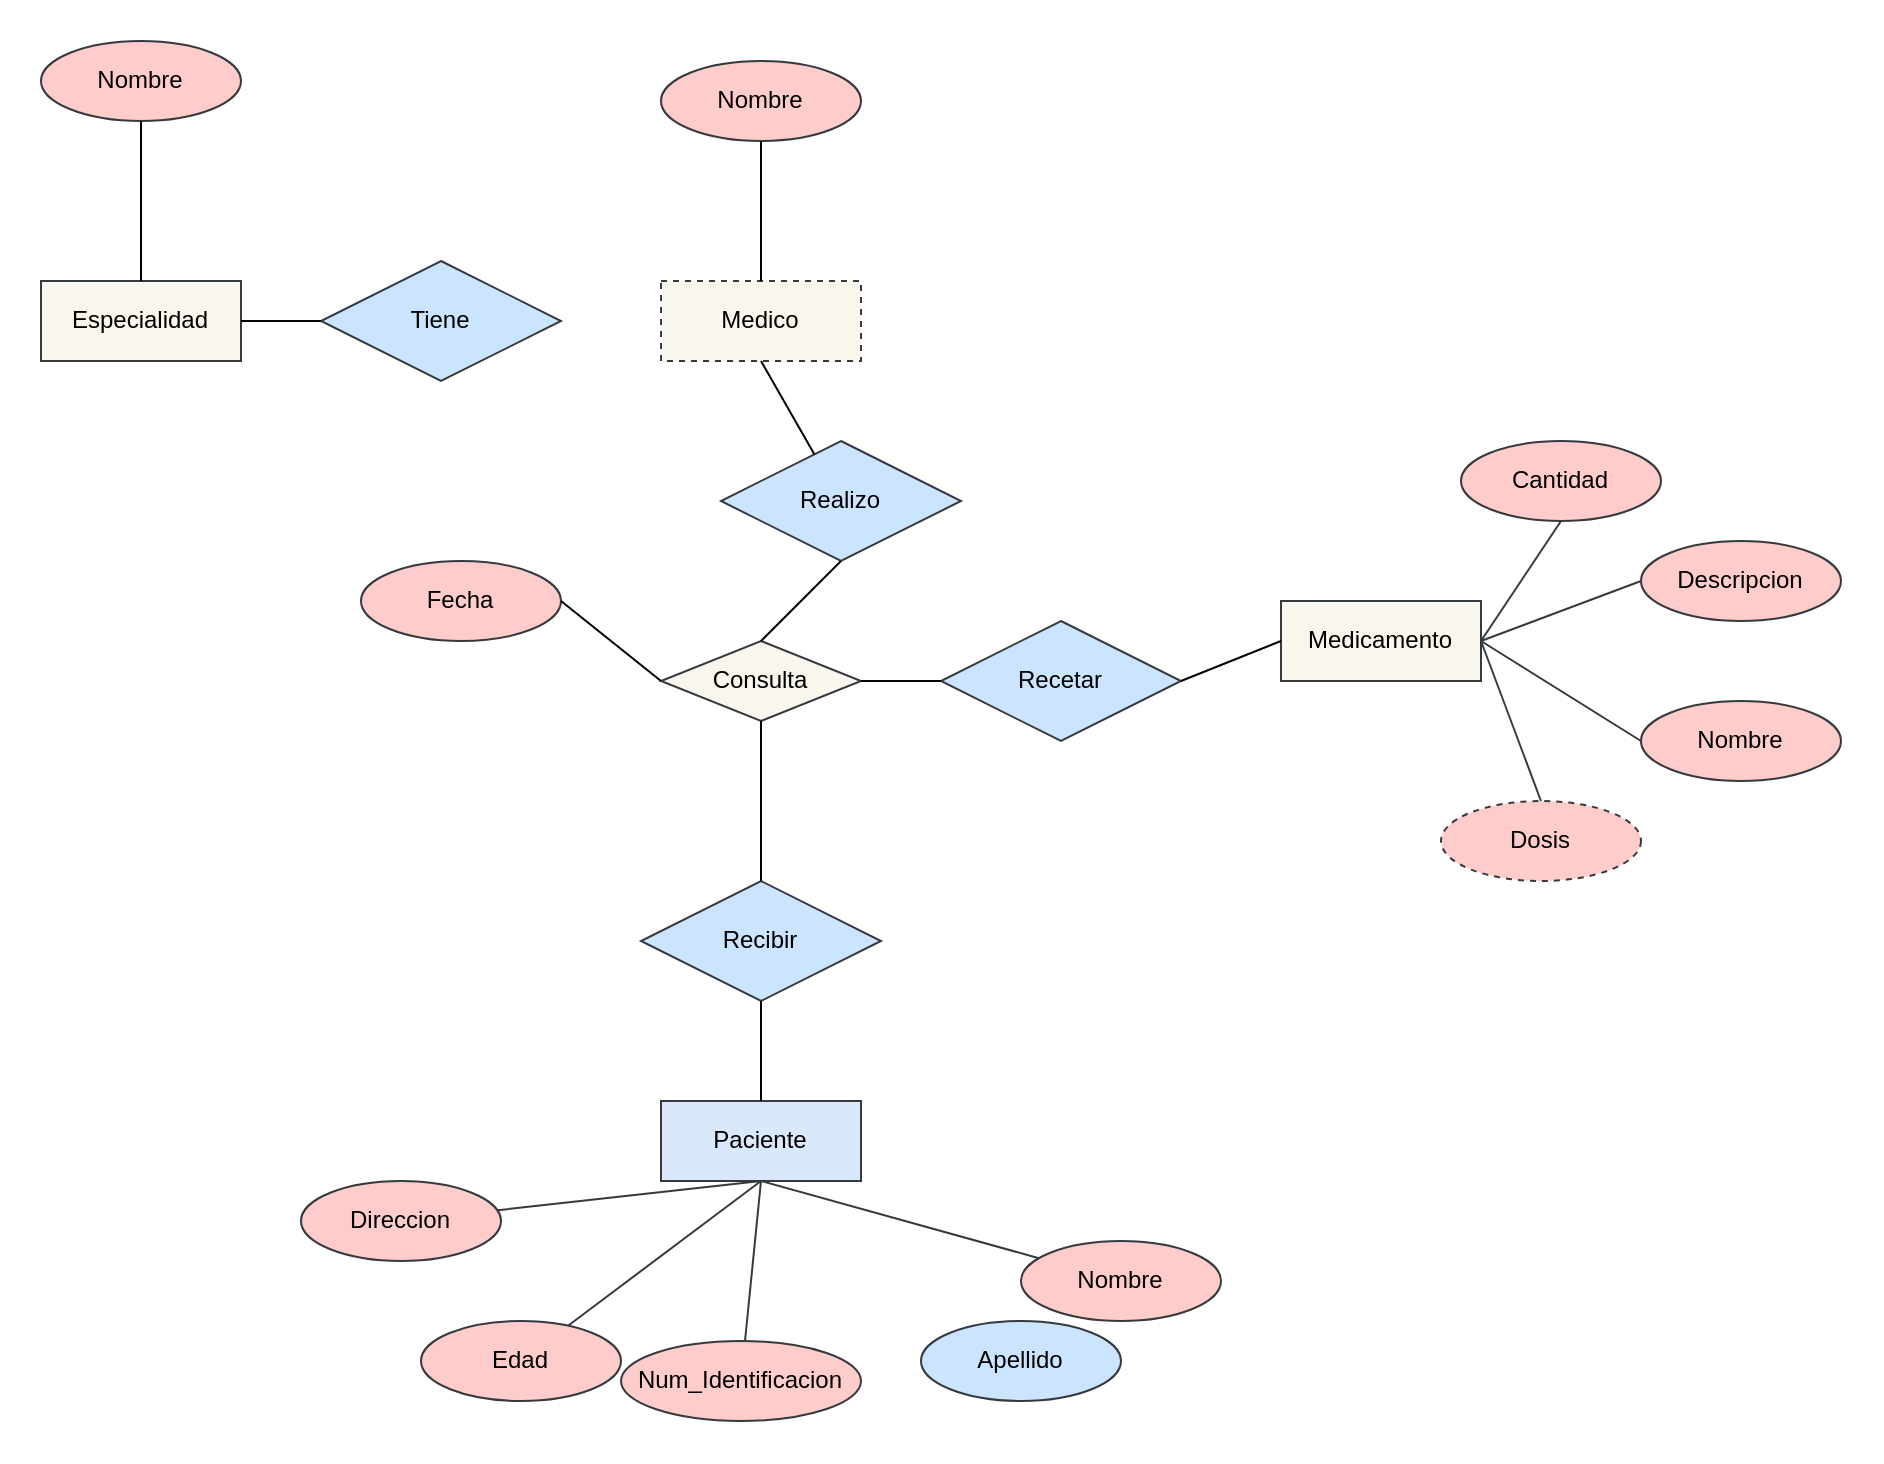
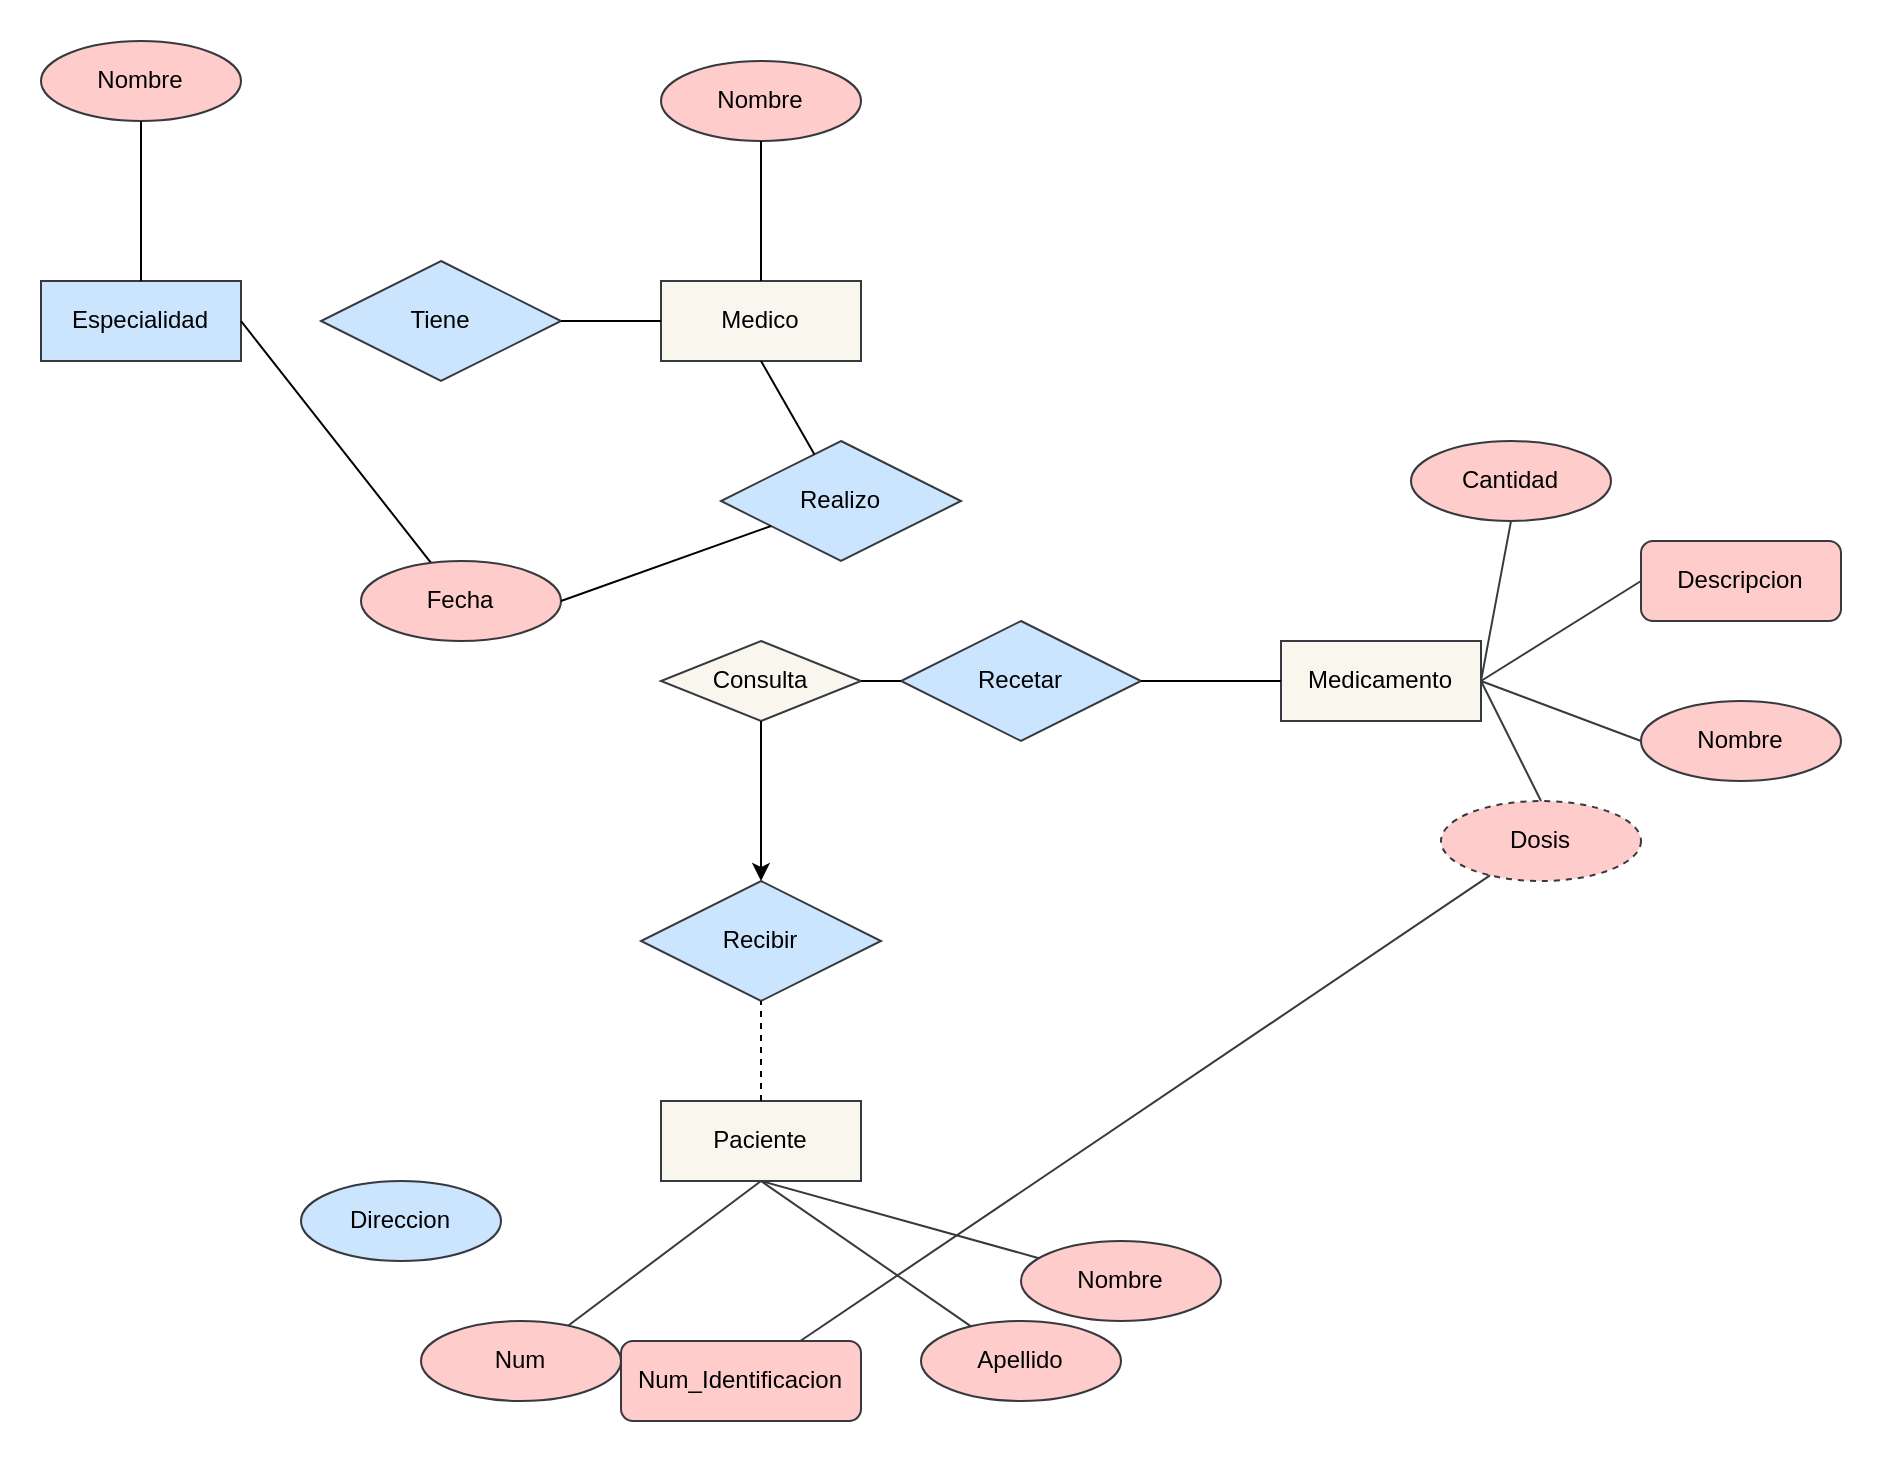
node "Especialidad": fillcolor #f9f7ed -> #cce5ff
edge "Especialidad" -- "Tiene": now "Especialidad" -- "Fecha"
edge "Tiene" -- "Medico": added
node "Medico": style dashed -> solid
node "Cantidad": moved (1561, 481) -> (1511, 481)
node "Descripcion": shape ellipse -> rounded rectangle
edge "Realizo" -- "Consulta": removed
edge "Fecha" -- "Consulta": now "Fecha" -- "Realizo"
node "Medicamento": moved (1381, 641) -> (1381, 681)
node "Recetar": moved (1061, 681) -> (1021, 681)
edge "Consulta" -- "Recibir": arrowhead none -> classic
edge "Recibir" -- "Paciente": style solid -> dashed
node "Paciente": fillcolor #dae8fc -> #f9f7ed
edge "Paciente" -- "Direccion": removed
node "Direccion": fillcolor #ffcccc -> #cce5ff
edge "Paciente" -- "Apellido": added
edge "Paciente" -- "Num_Identificacion": now "Dosis" -- "Num_Identificacion"
node "Edad": label "Edad" -> "Num"
node "Apellido": fillcolor #cce5ff -> #ffcccc
node "Num_Identificacion": shape ellipse -> rounded rectangle
